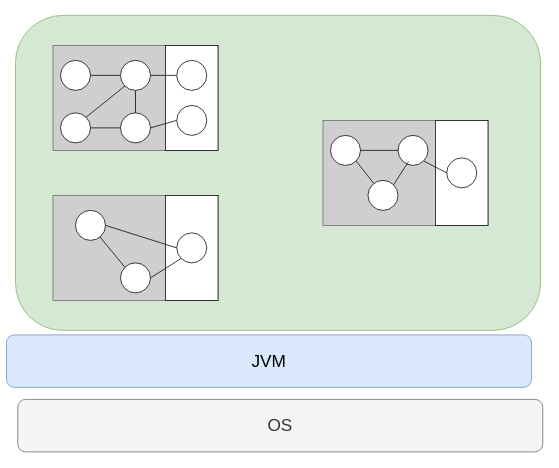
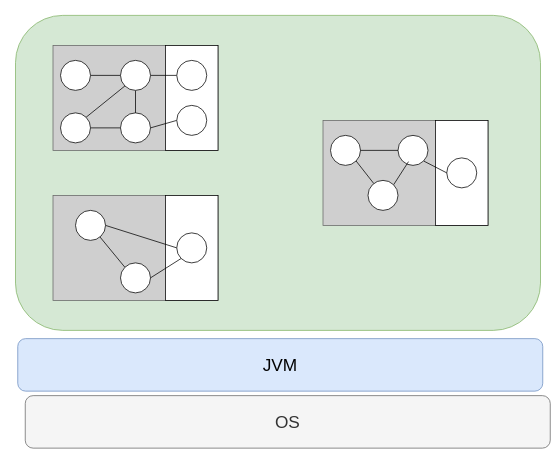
node "JVM": moved (269, 361) -> (280, 365)
node "OS": moved (280, 426) -> (288, 422)
